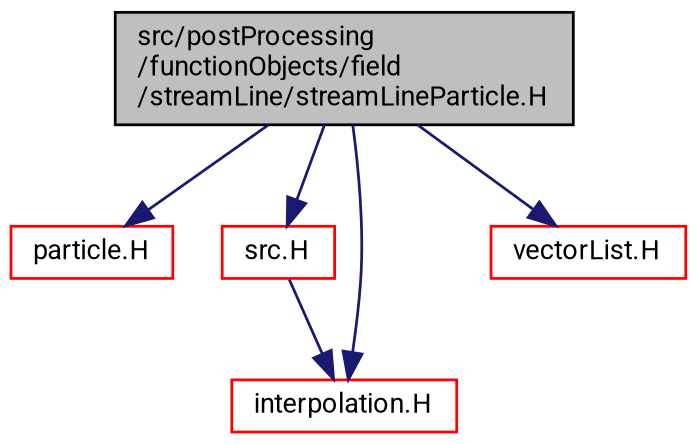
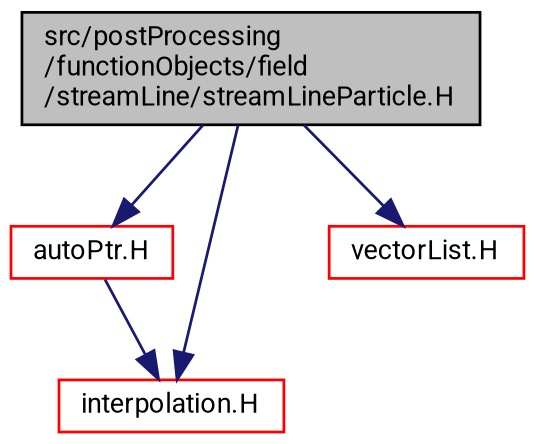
node "particle.H": removed
node "src.H": label "src.H" -> "autoPtr.H"
